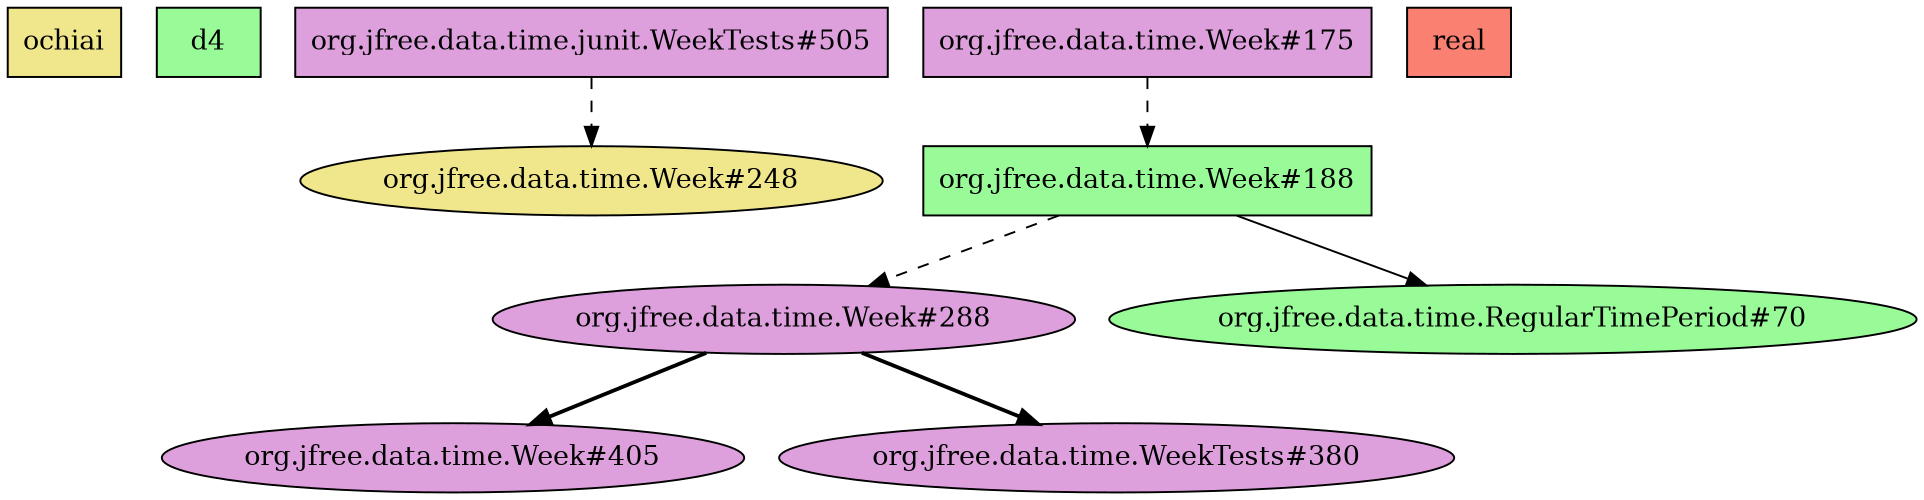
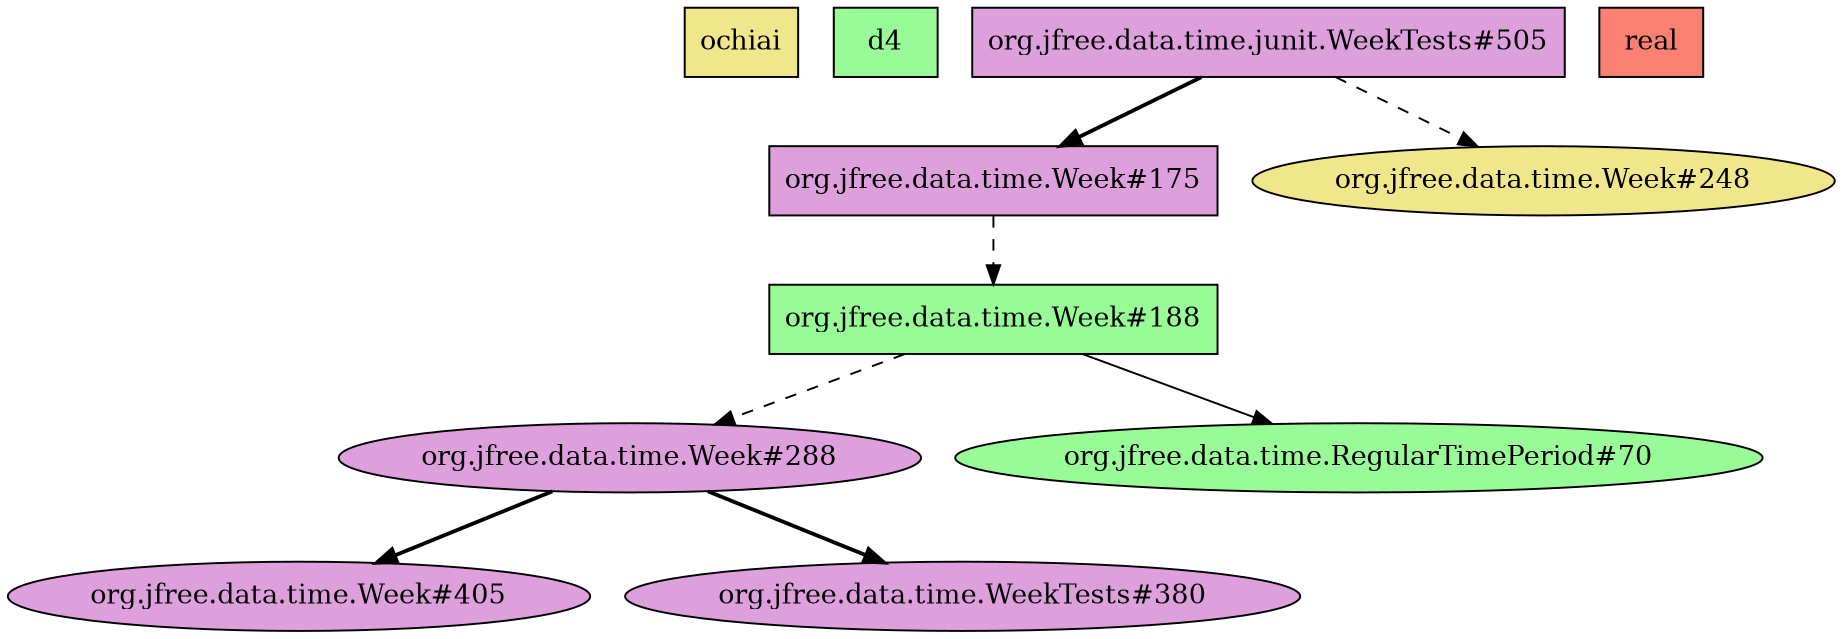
edge "org.jfree.data.time.junit.WeekTests#505" -> "org.jfree.data.time.Week#175": added
